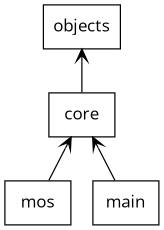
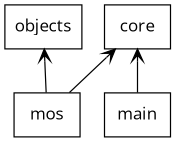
edge "core" -> "objects": now "mos" -> "objects"
